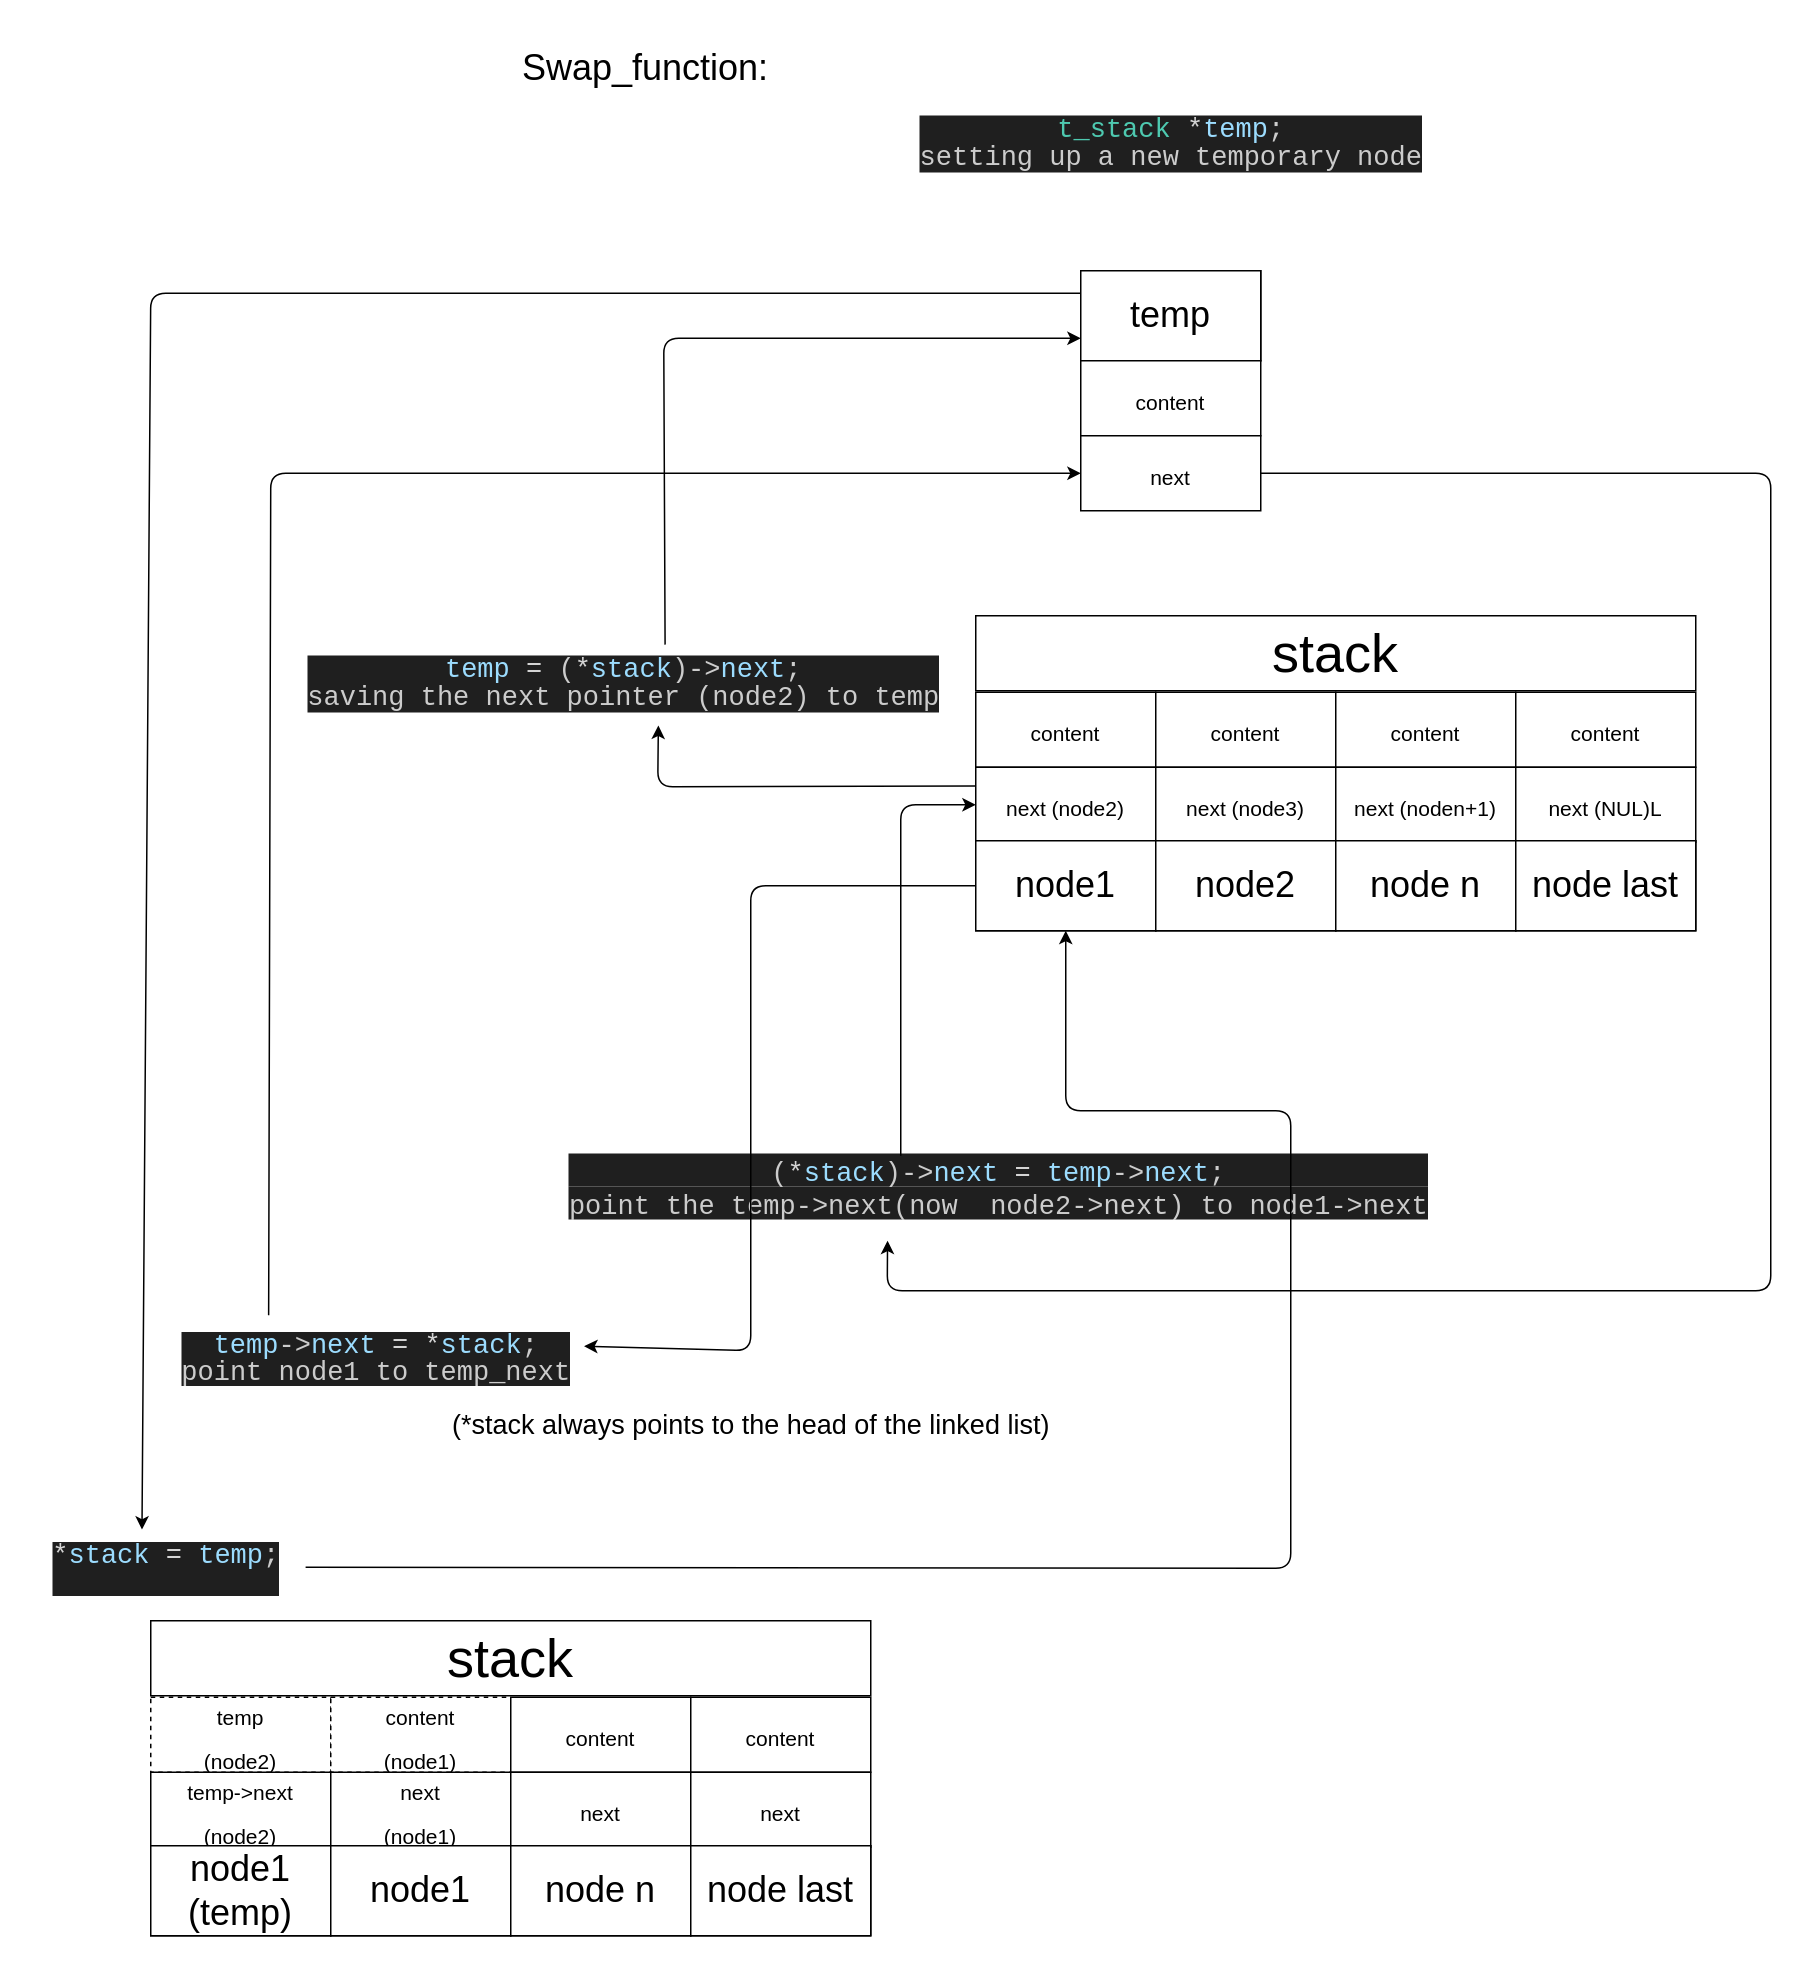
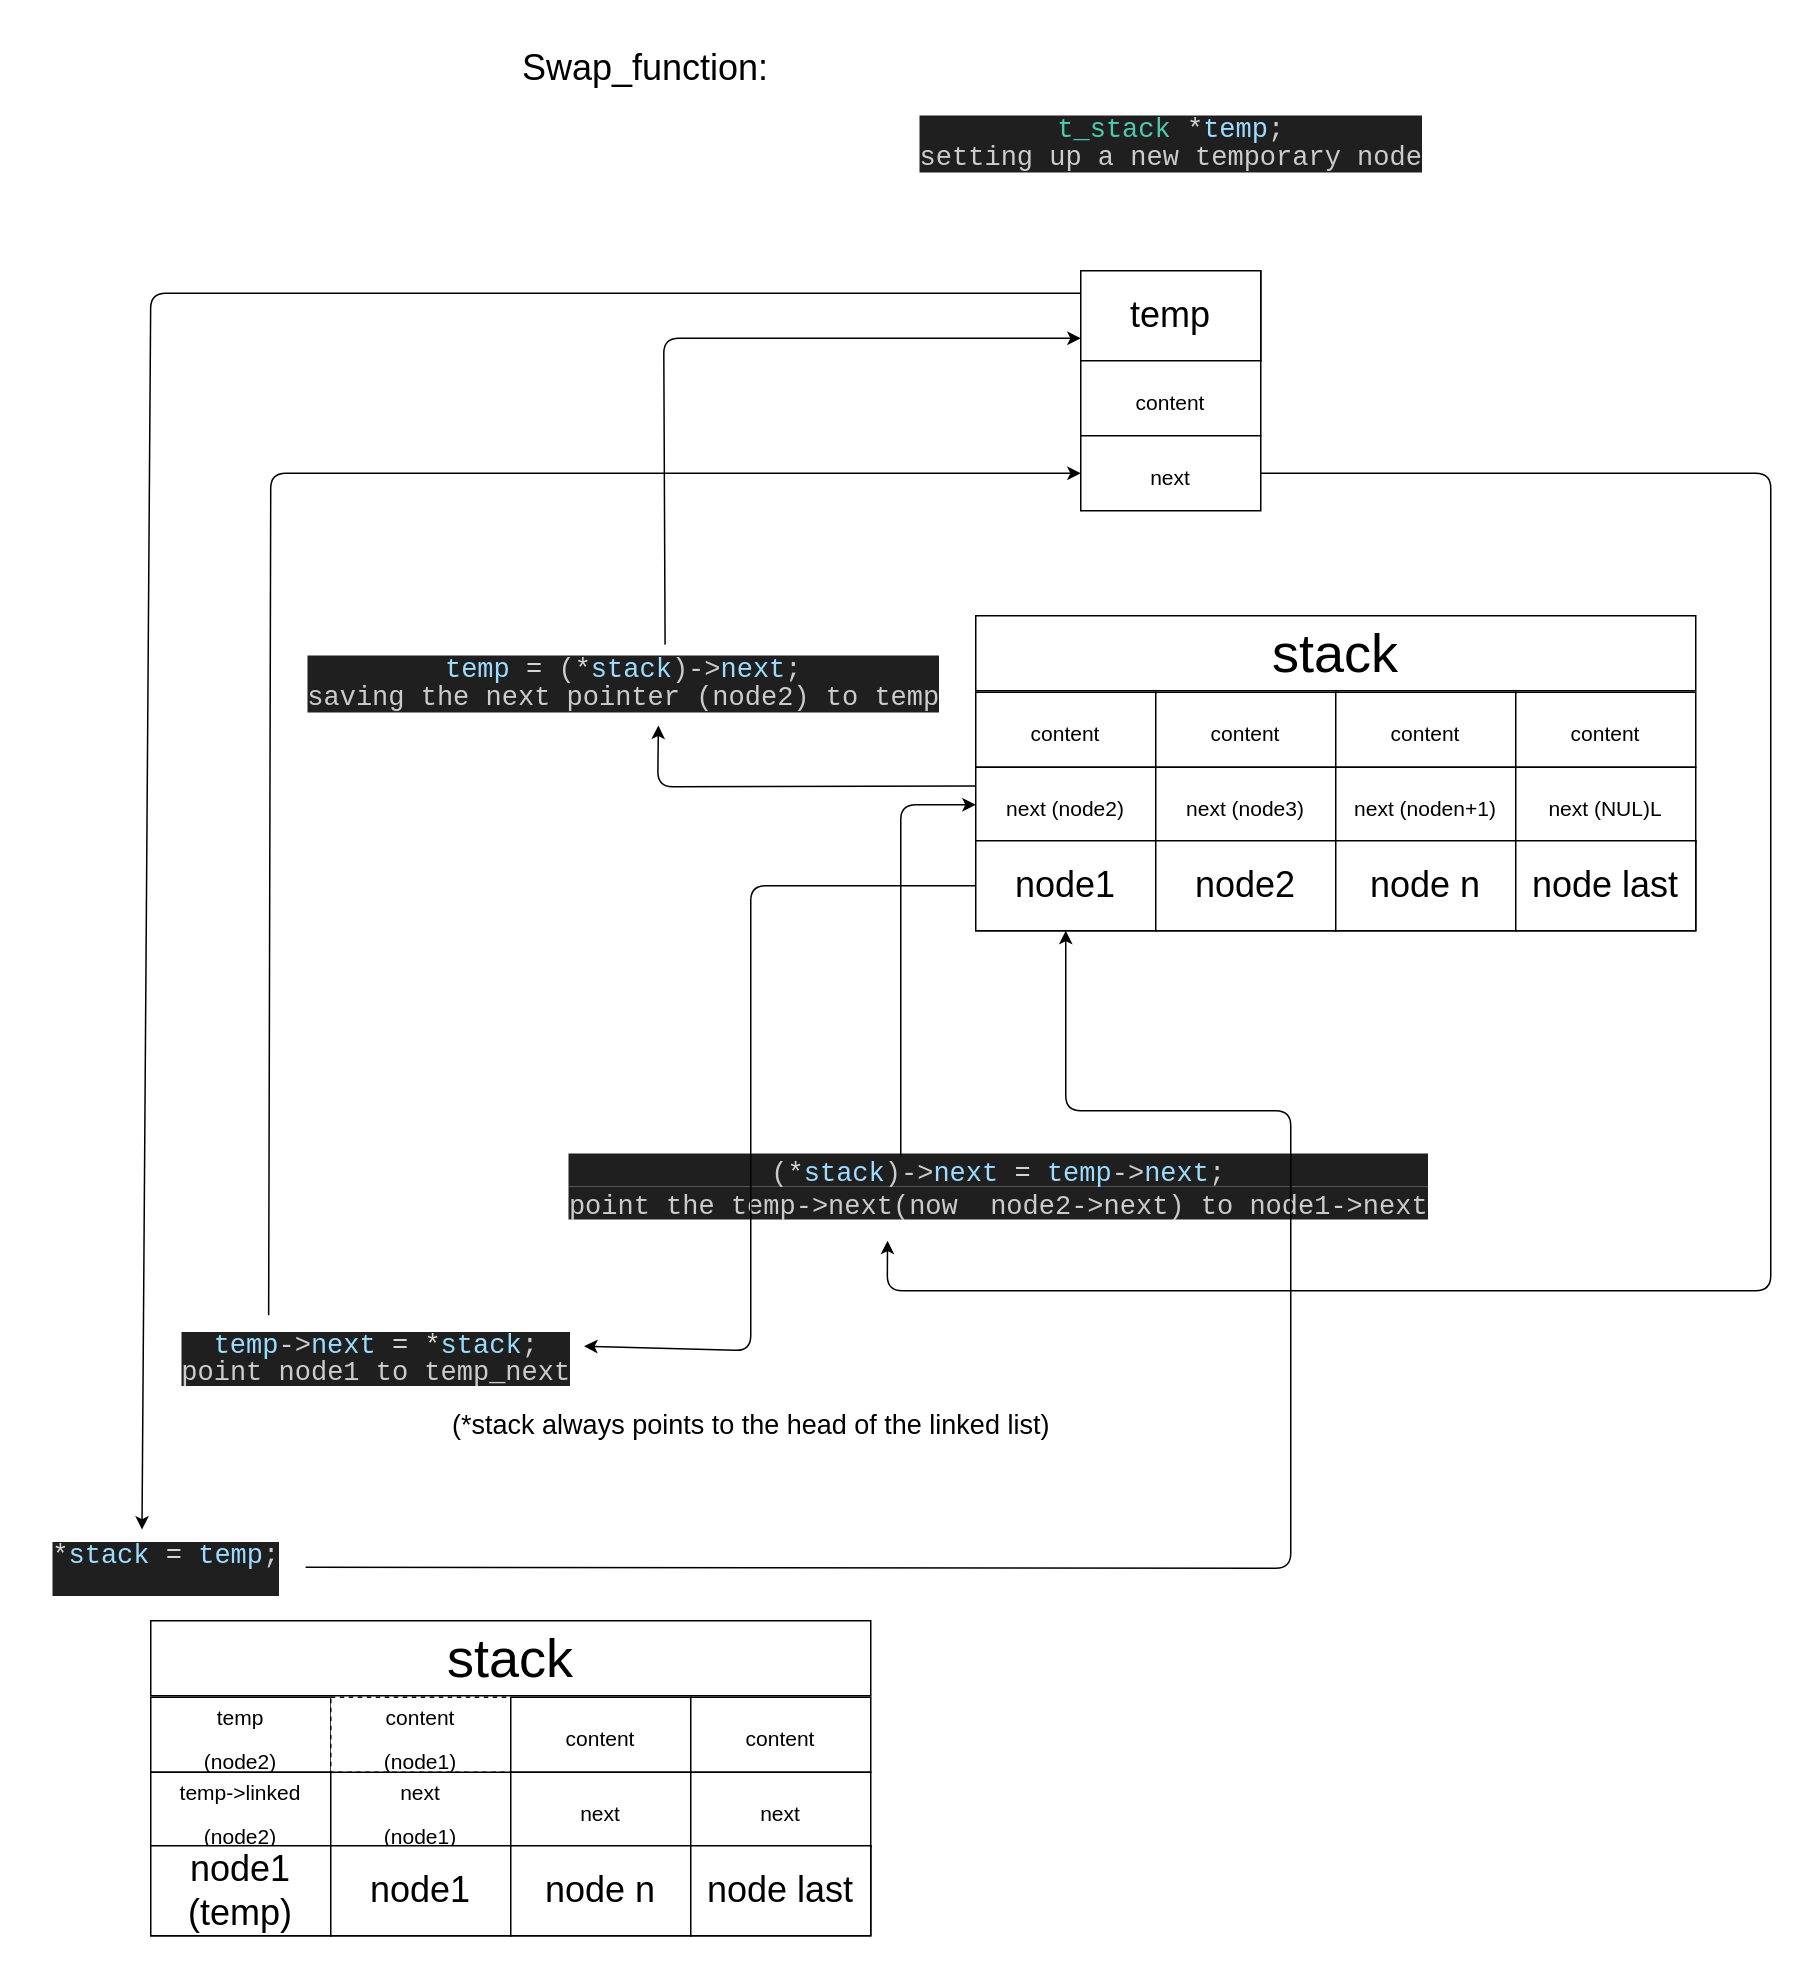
node "temp (node2)": style dashed -> solid
node "temp->next (node2)": label "temp->next (node2)" -> "temp->linked (node2)"
